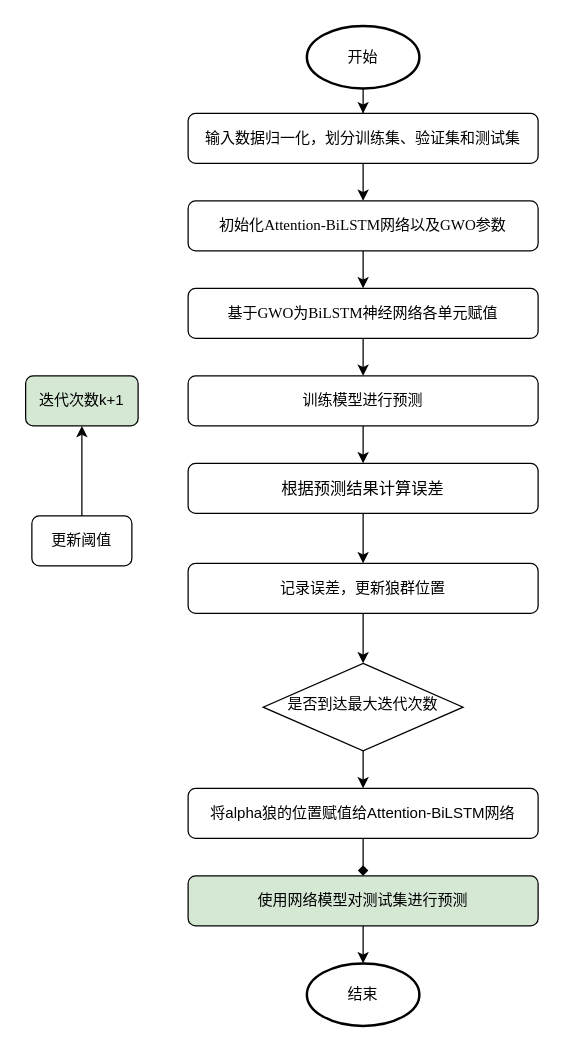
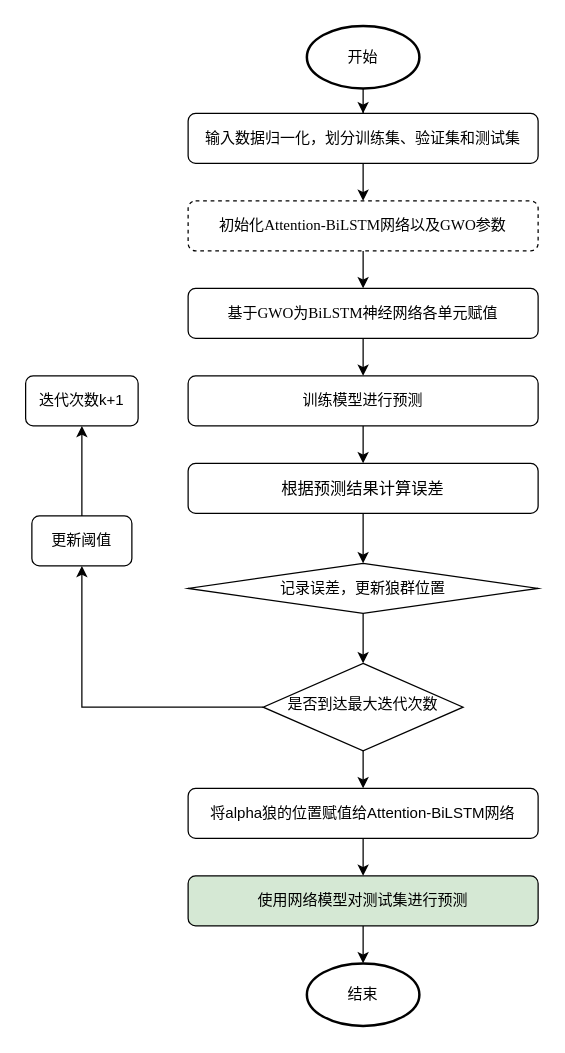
node "初始化Attention-BiLSTM网络以及GWO参数": style solid -> dashed
node "迭代次数k+1": fillcolor #d5e8d4 -> #ffffff
node "记录误差，更新狼群位置": shape rounded rectangle -> diamond
edge "是否到达最大迭代次数" -> "更新阈值": added
edge "将alpha狼的位置赋值给Attention-BiLSTM网络" -> "使用网络模型对测试集进行预测": arrowhead diamond -> classic
